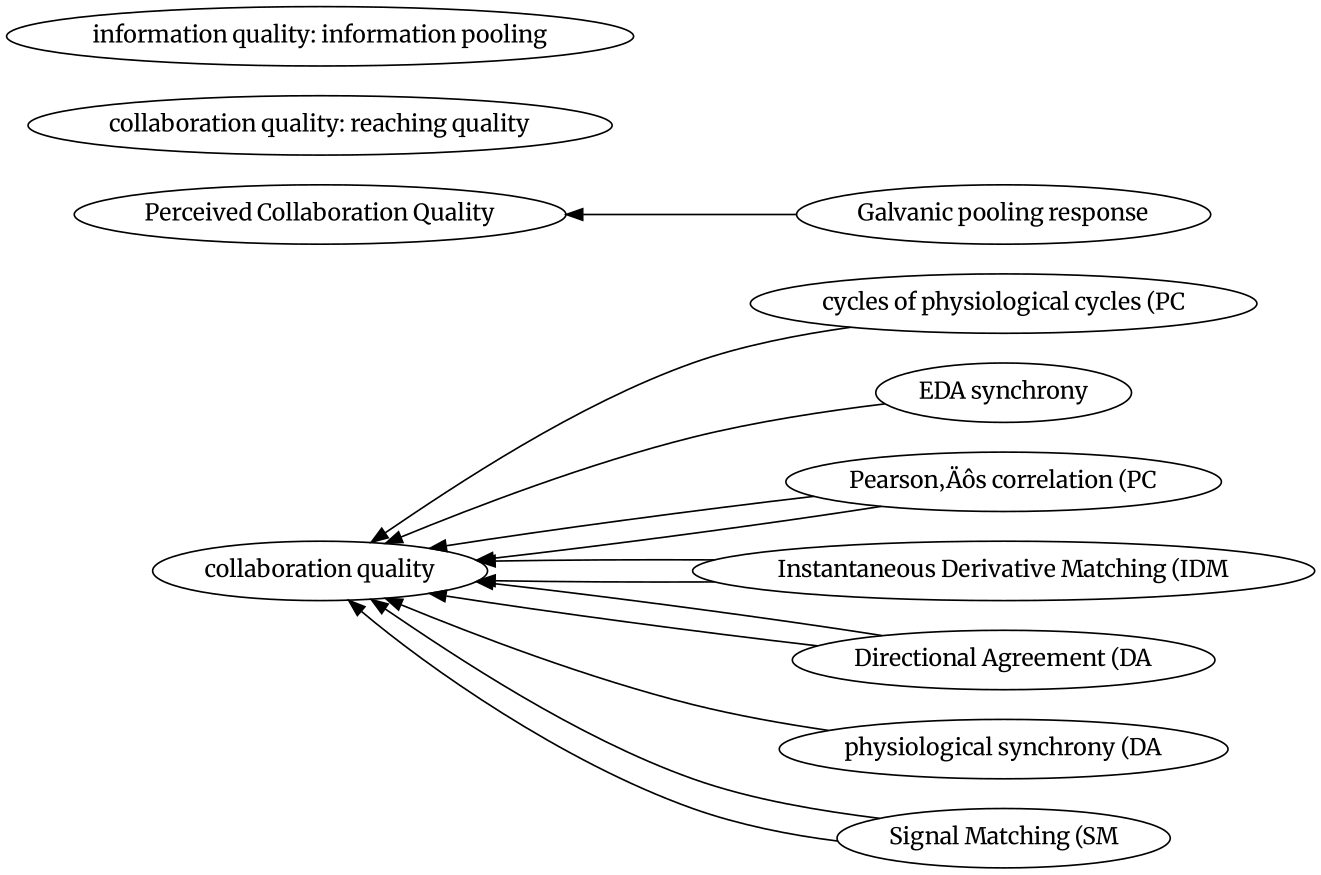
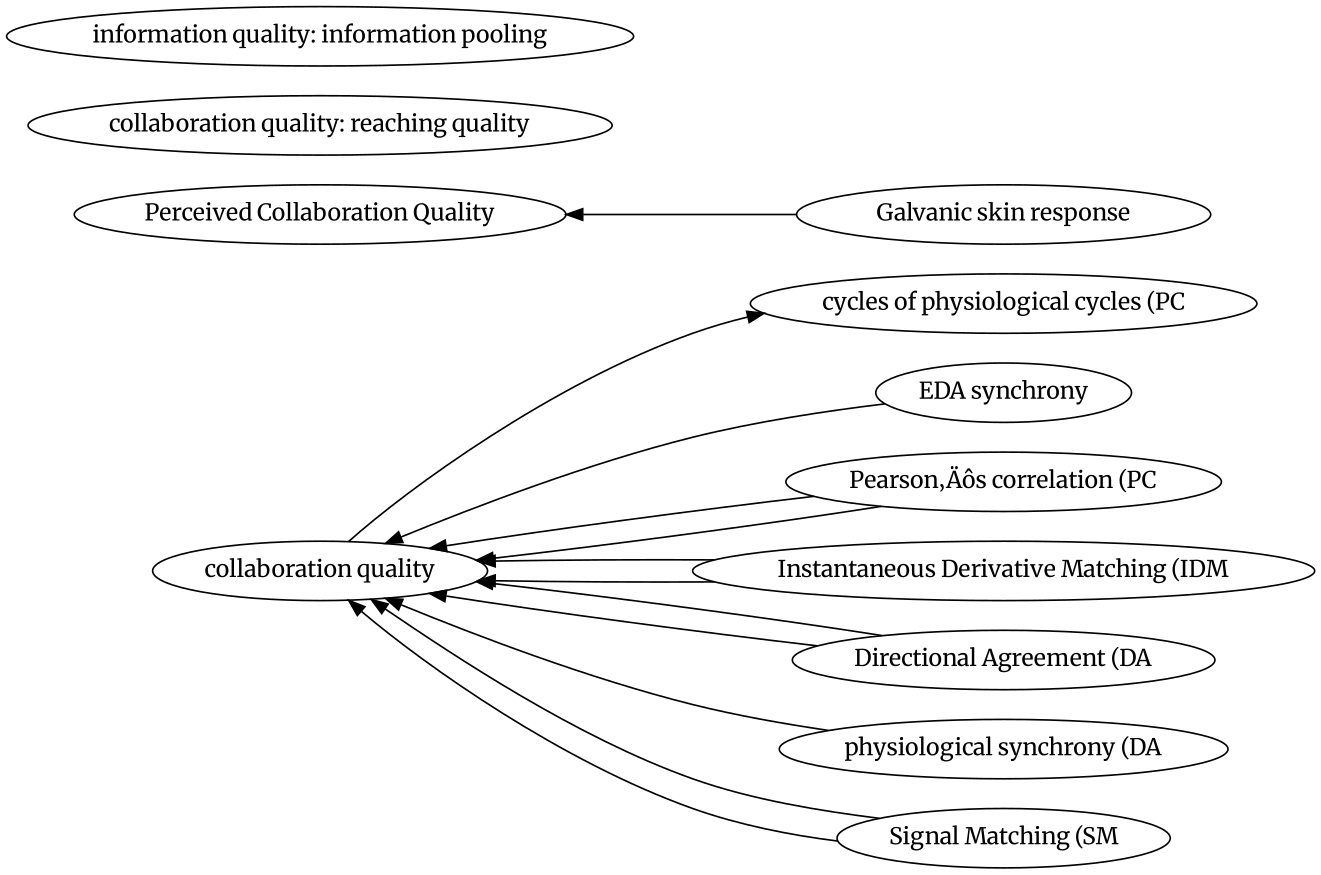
node "Galvanic pooling response": label "Galvanic pooling response" -> "Galvanic skin response"
edge "cycles of physiological cycles (PC" -> "collaboration quality": reversed
